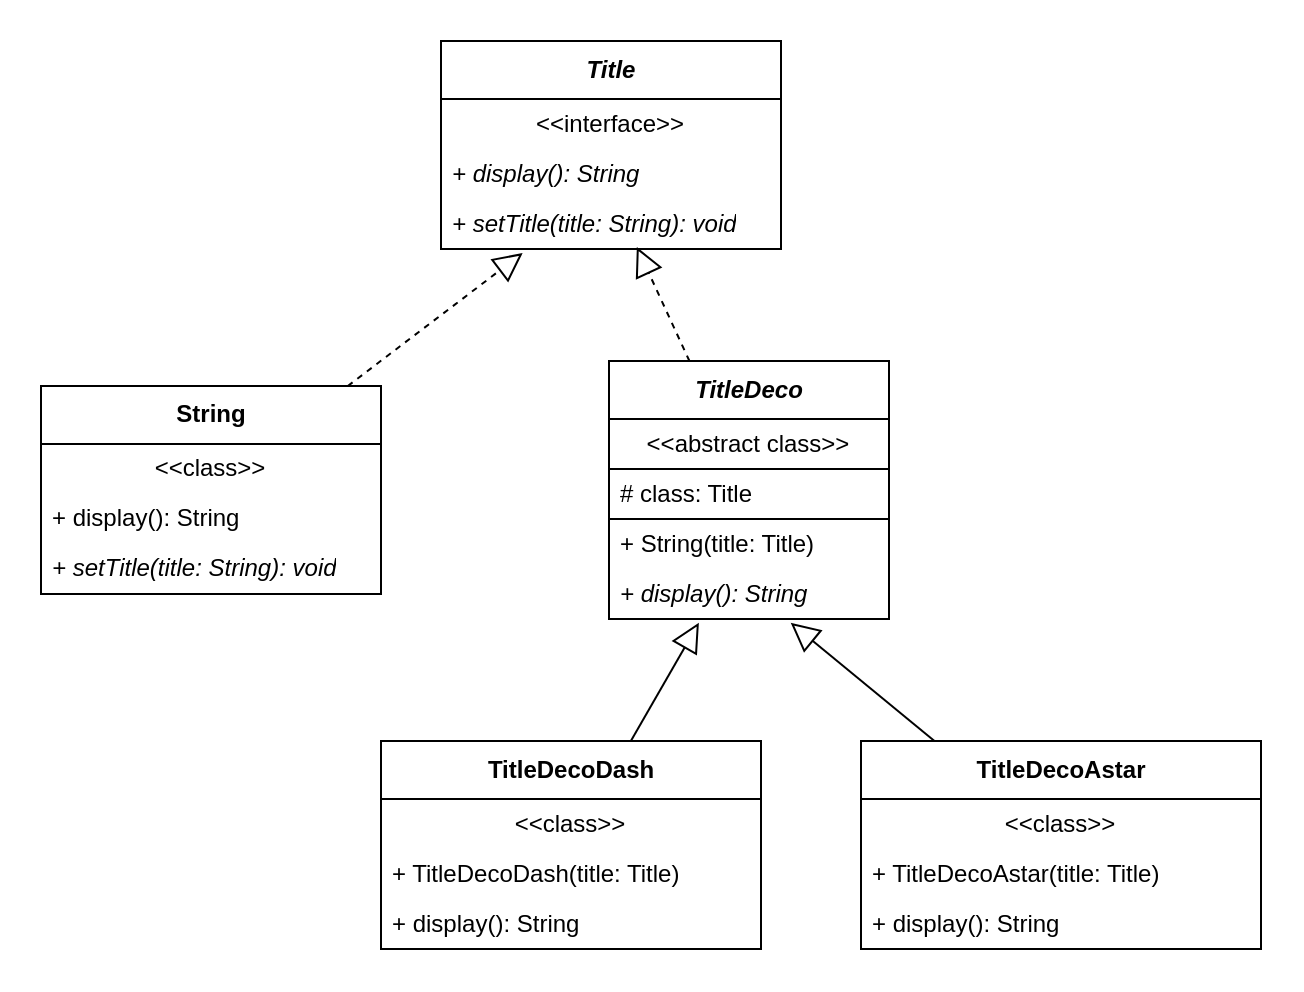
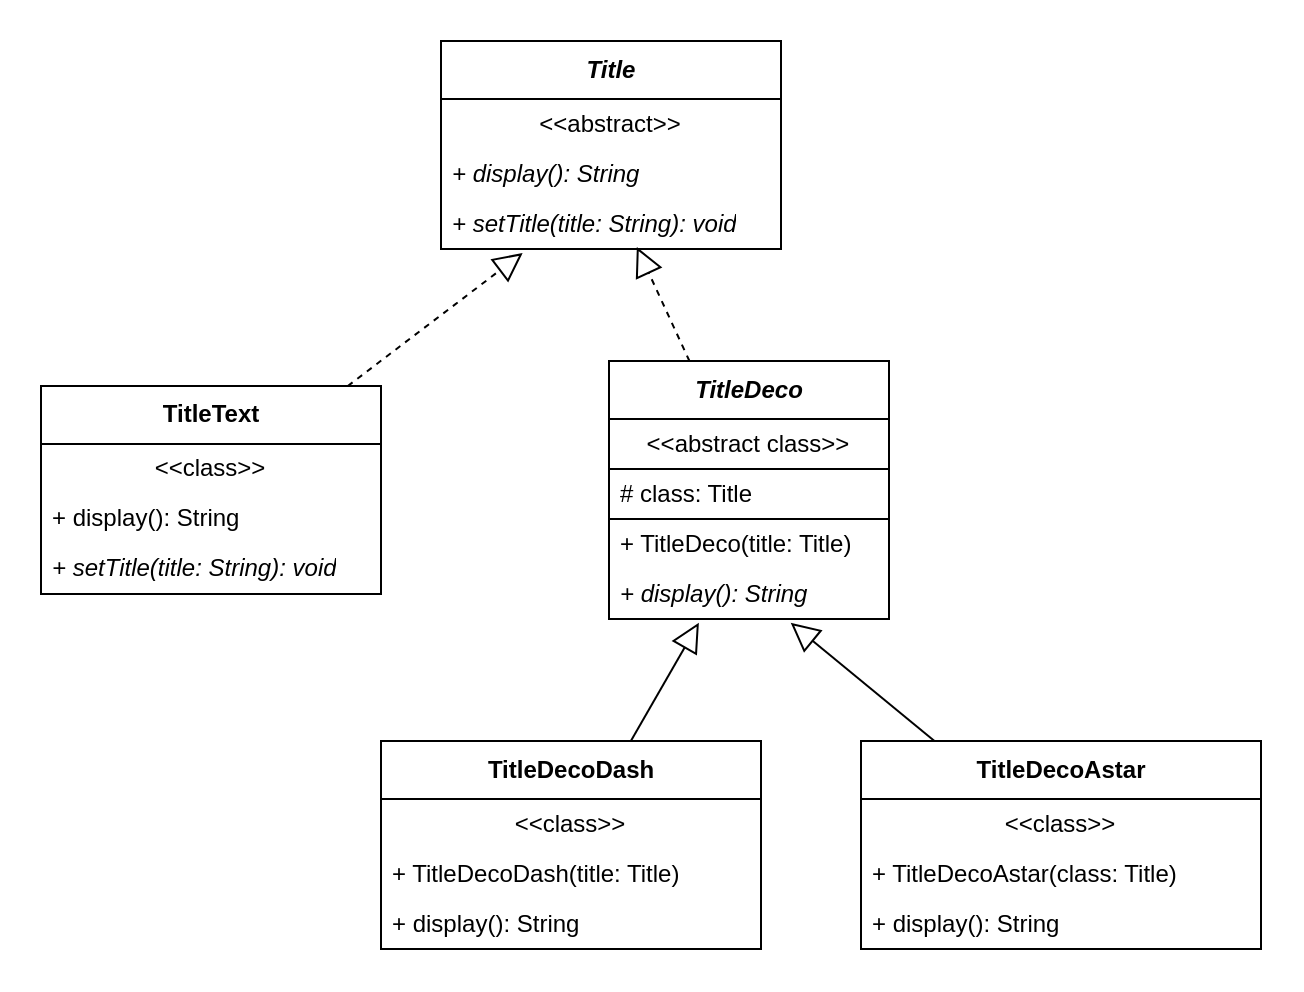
node "<<interface>>": label "<<interface>>" -> "<<abstract>>"
node "String": label "String" -> "TitleText"
node "+ String(title: Title)": label "+ String(title: Title)" -> "+ TitleDeco(title: Title)"
node "+ TitleDecoAstar(title: Title)": label "+ TitleDecoAstar(title: Title)" -> "+ TitleDecoAstar(class: Title)"
